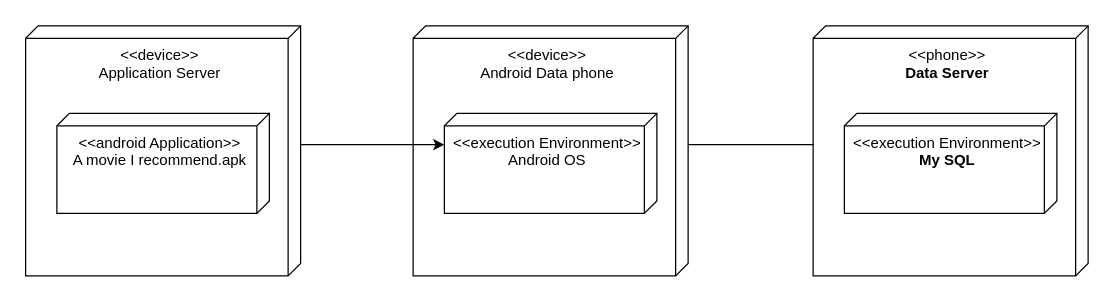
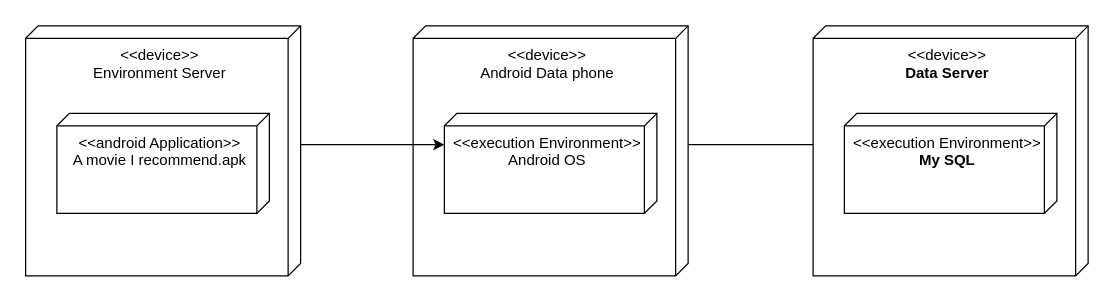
node "<<device>> Application Server": label "<<device>> Application Server" -> "<<device>> Environment Server"
node "<<phone>> Data Server": label "<<phone>> Data Server" -> "<<device>> Data Server"
